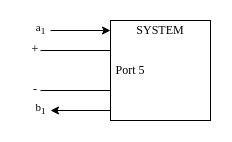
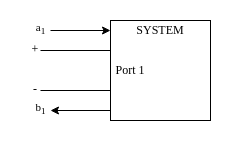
node "Port 5": label "Port 5" -> "Port 1"
